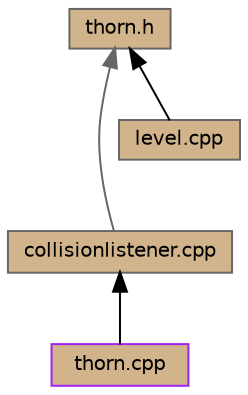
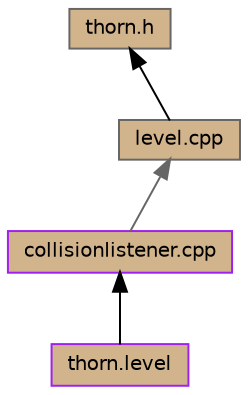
edge "collisionlistener.cpp" -> "thorn.h": now "collisionlistener.cpp" -> "level.cpp"
node "collisionlistener.cpp": color gray40 -> purple
node "thorn.cpp": label "thorn.cpp" -> "thorn.level"
